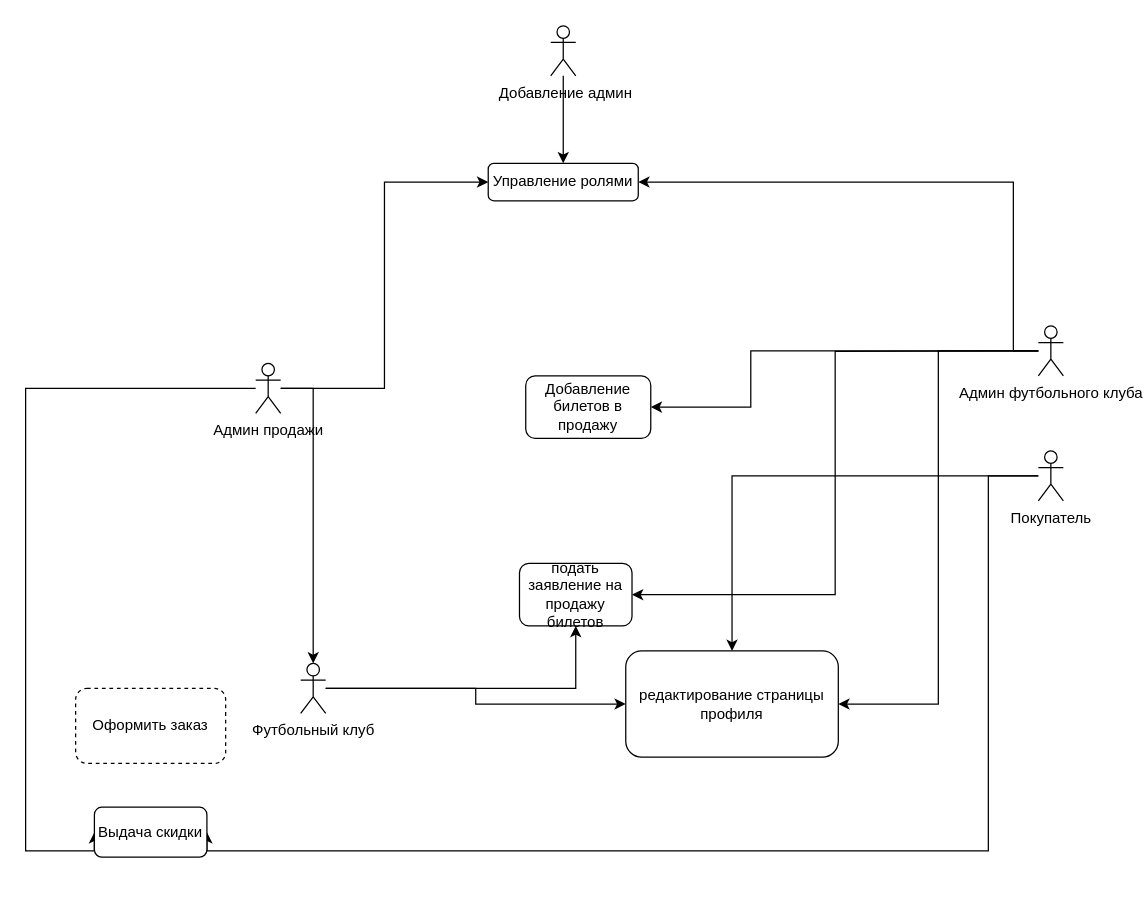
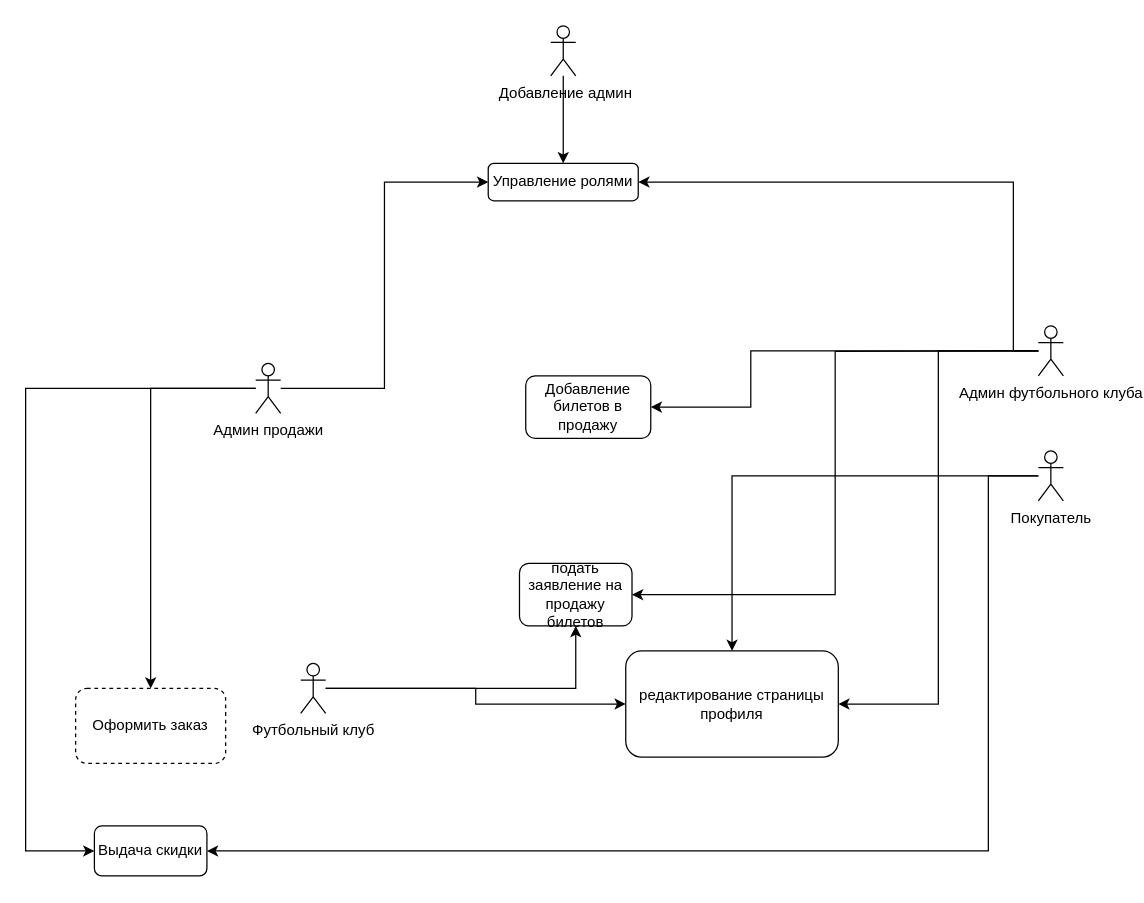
edge "Админ продажи" -> "Футбольный клуб": now "Админ продажи" -> "Оформить заказ"
node "Выдача скидки": moved (151, 832) -> (151, 851)
